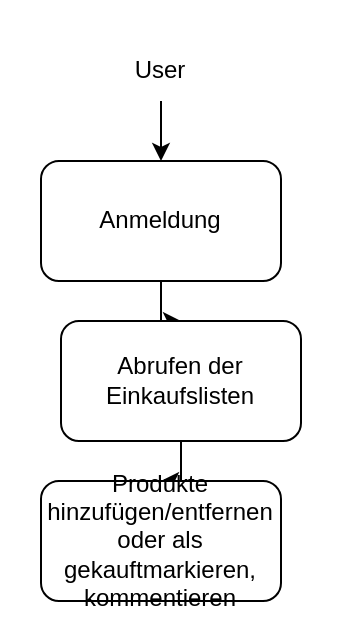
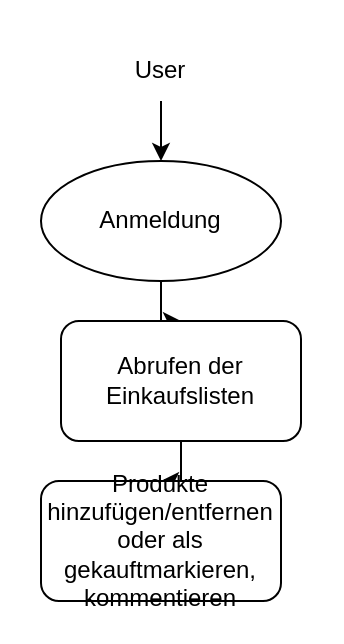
node "Anmeldung": shape rounded rectangle -> ellipse
